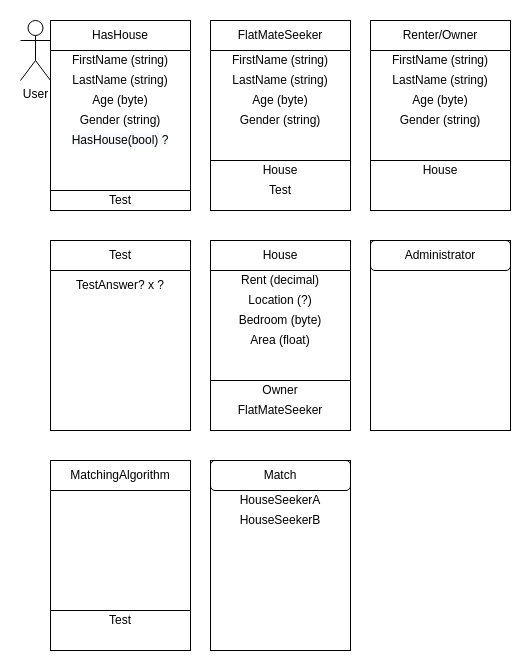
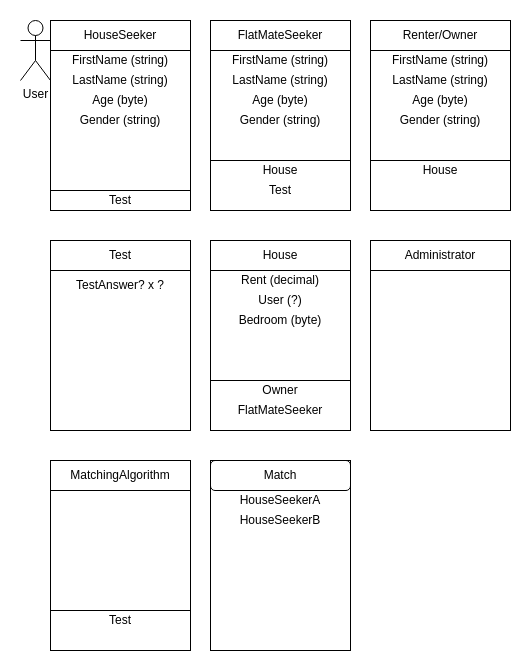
node "HasHouse": label "HasHouse" -> "HouseSeeker"
node "HasHouse(bool) ?": removed
node "Administrator": shape rounded rectangle -> rectangle
node "Location (?)": label "Location (?)" -> "User (?)"
node "Area (float)": removed
